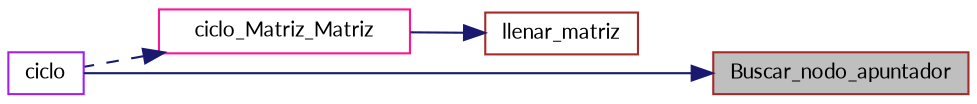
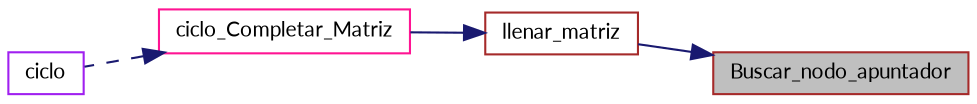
node "ciclo_Matriz_Matriz": label "ciclo_Matriz_Matriz" -> "ciclo_Completar_Matriz"
edge "ciclo" -> "Buscar_nodo_apuntador": now "llenar_matriz" -> "Buscar_nodo_apuntador"
